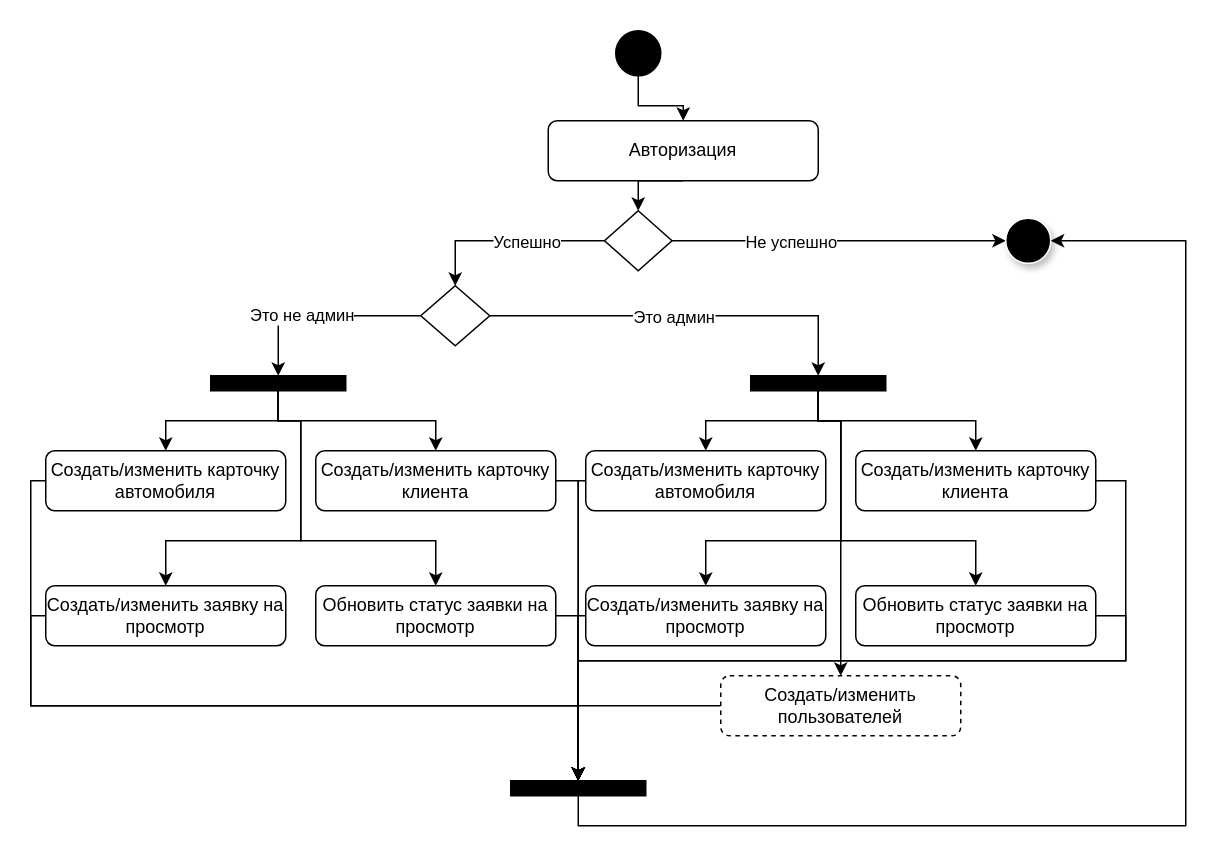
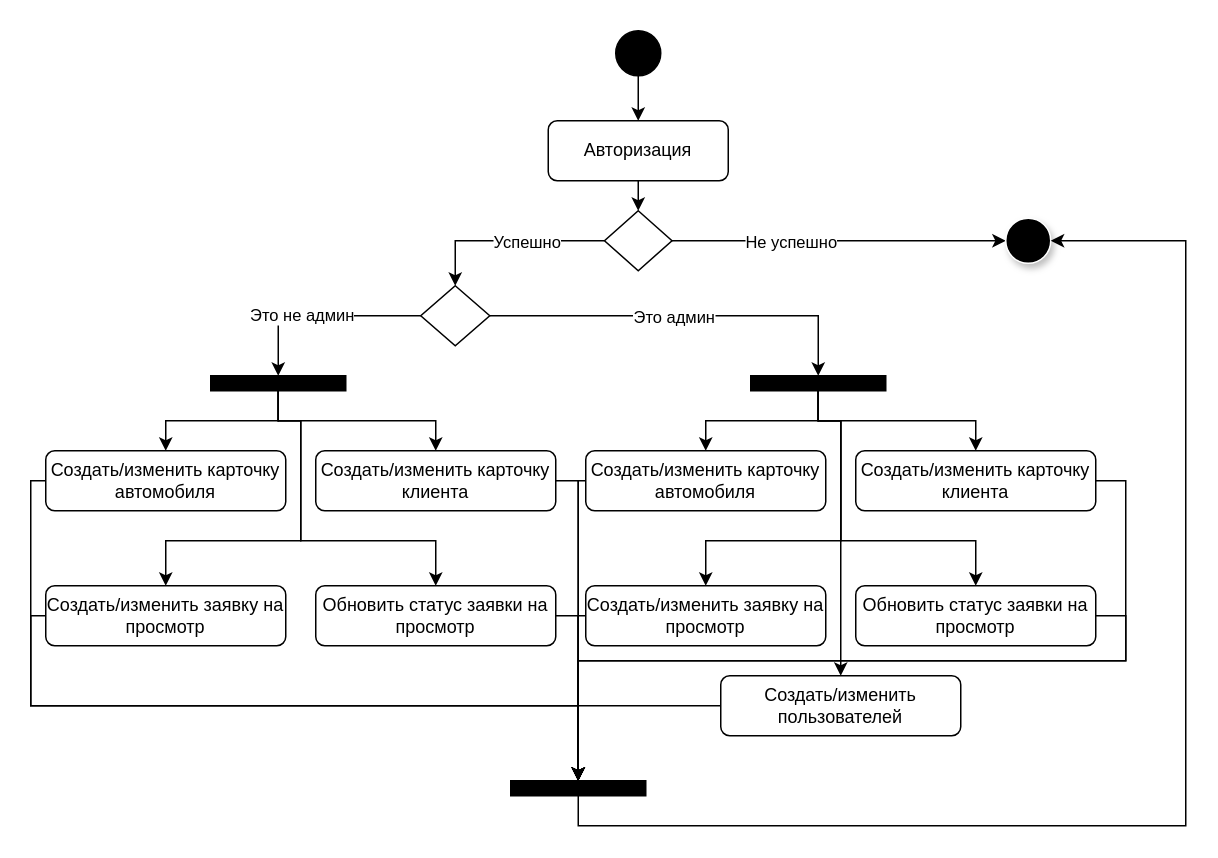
node "Авторизация": size 270x60 -> 180x60
node "Создать/изменить пользователей": style dashed -> solid
